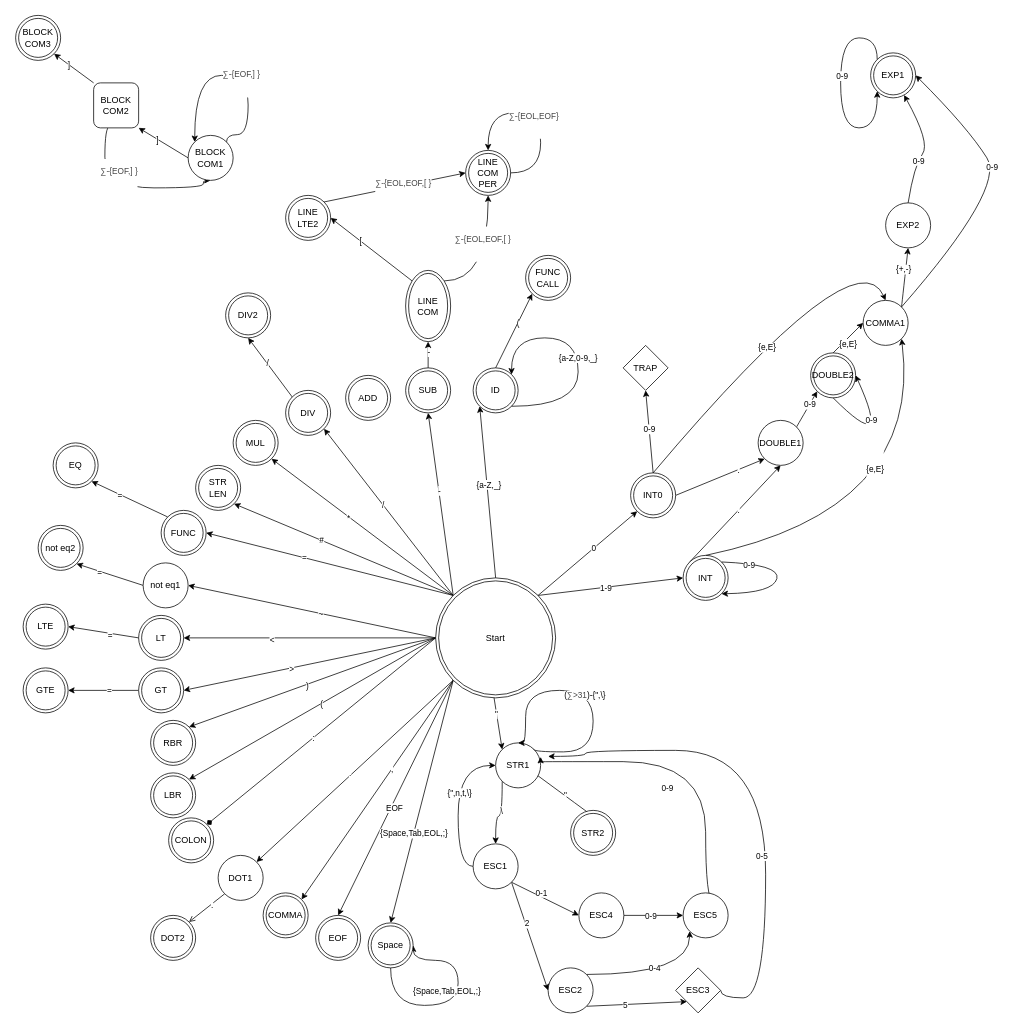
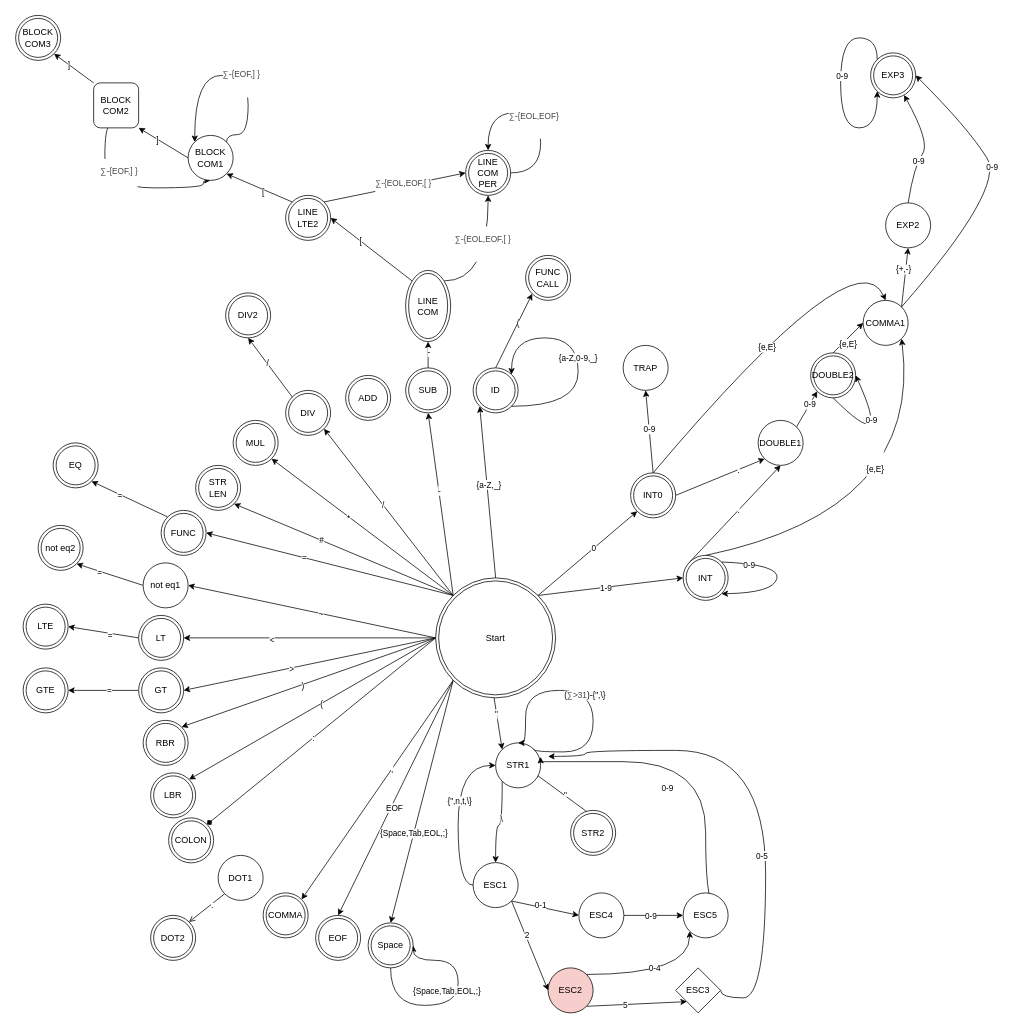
node "EXP1": label "EXP1" -> "EXP3"
edge "LINE LTE2" -> "BLOCK COM1": added, label "["
node "TRAP": shape diamond -> ellipse
node "RBR": moved (173, 743) -> (165, 743)
edge "Start" -> "DOT1": removed, label "."
node "ESC1": moved (495, 866) -> (495, 885)
node "ESC2": fillcolor #ffffff -> #f8cecc
